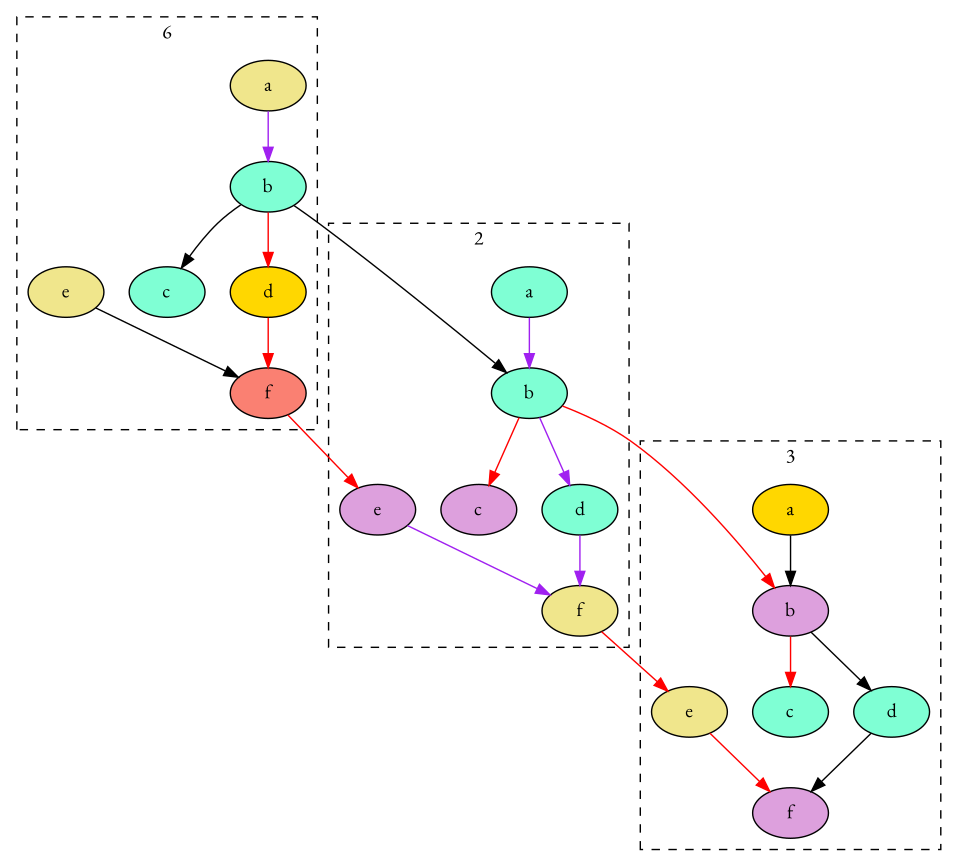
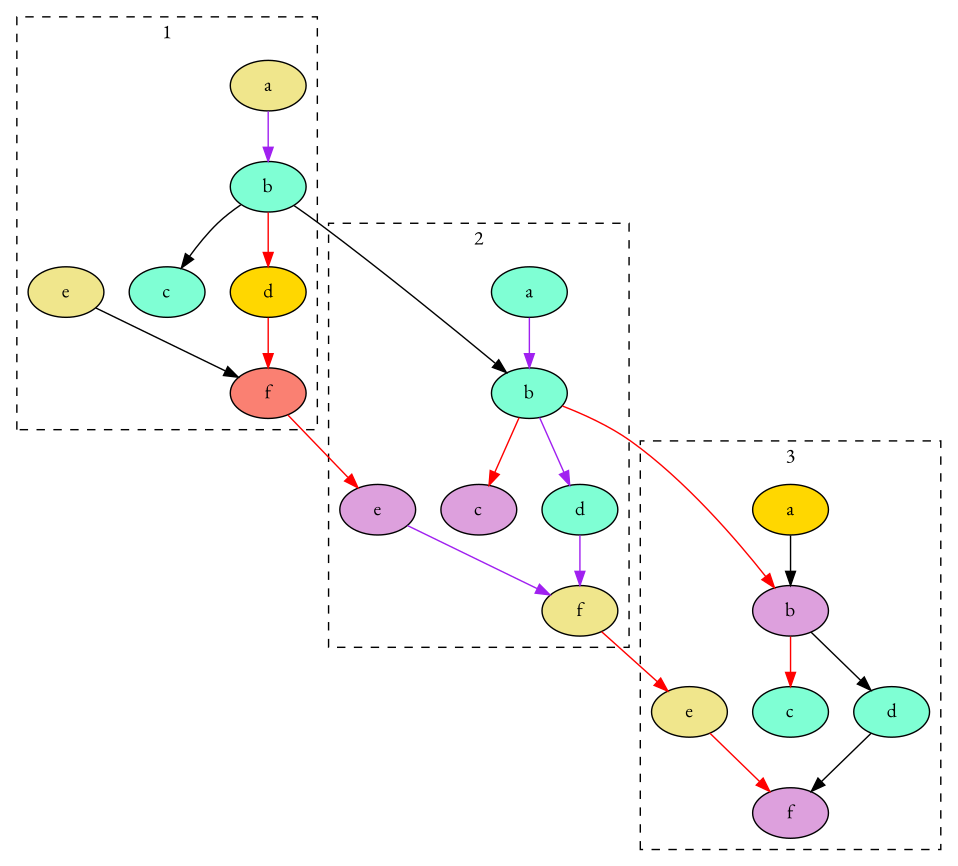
cluster "6": label "6" -> "1"
